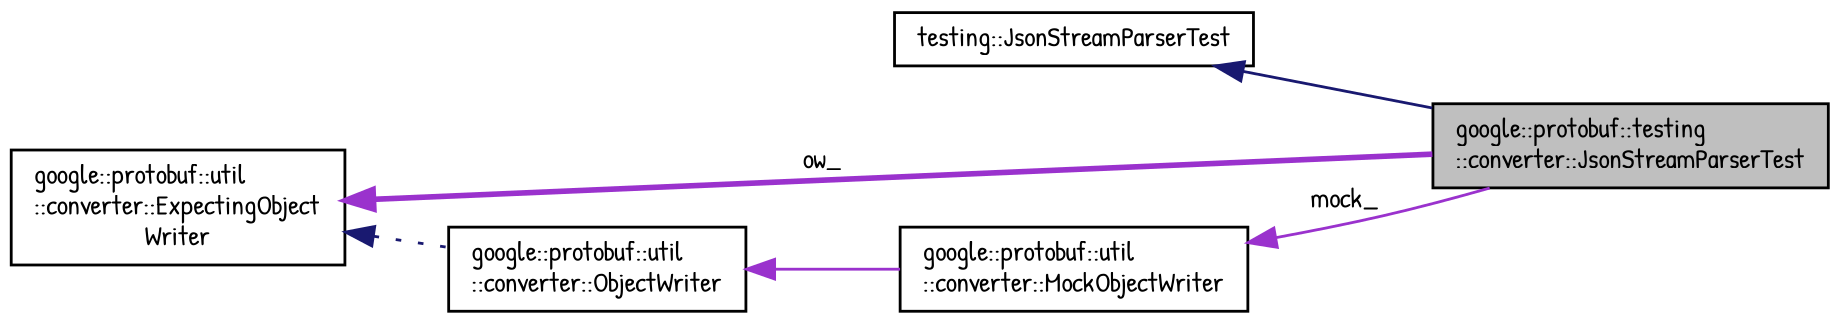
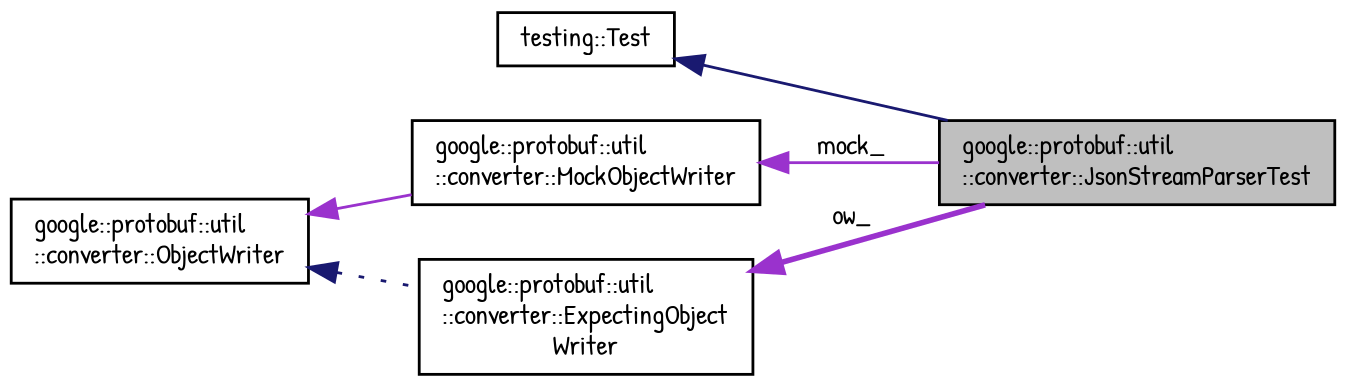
node "testing::JsonStreamParserTest": label "testing::JsonStreamParserTest" -> "testing::Test"
node "google::protobuf::testing ::converter::JsonStreamParserTest": label "google::protobuf::testing ::converter::JsonStreamParserTest" -> "google::protobuf::util ::converter::JsonStreamParserTest"
edge "google::protobuf::util ::converter::ObjectWriter" -> "google::protobuf::util ::converter::ExpectingObject Writer": reversed
